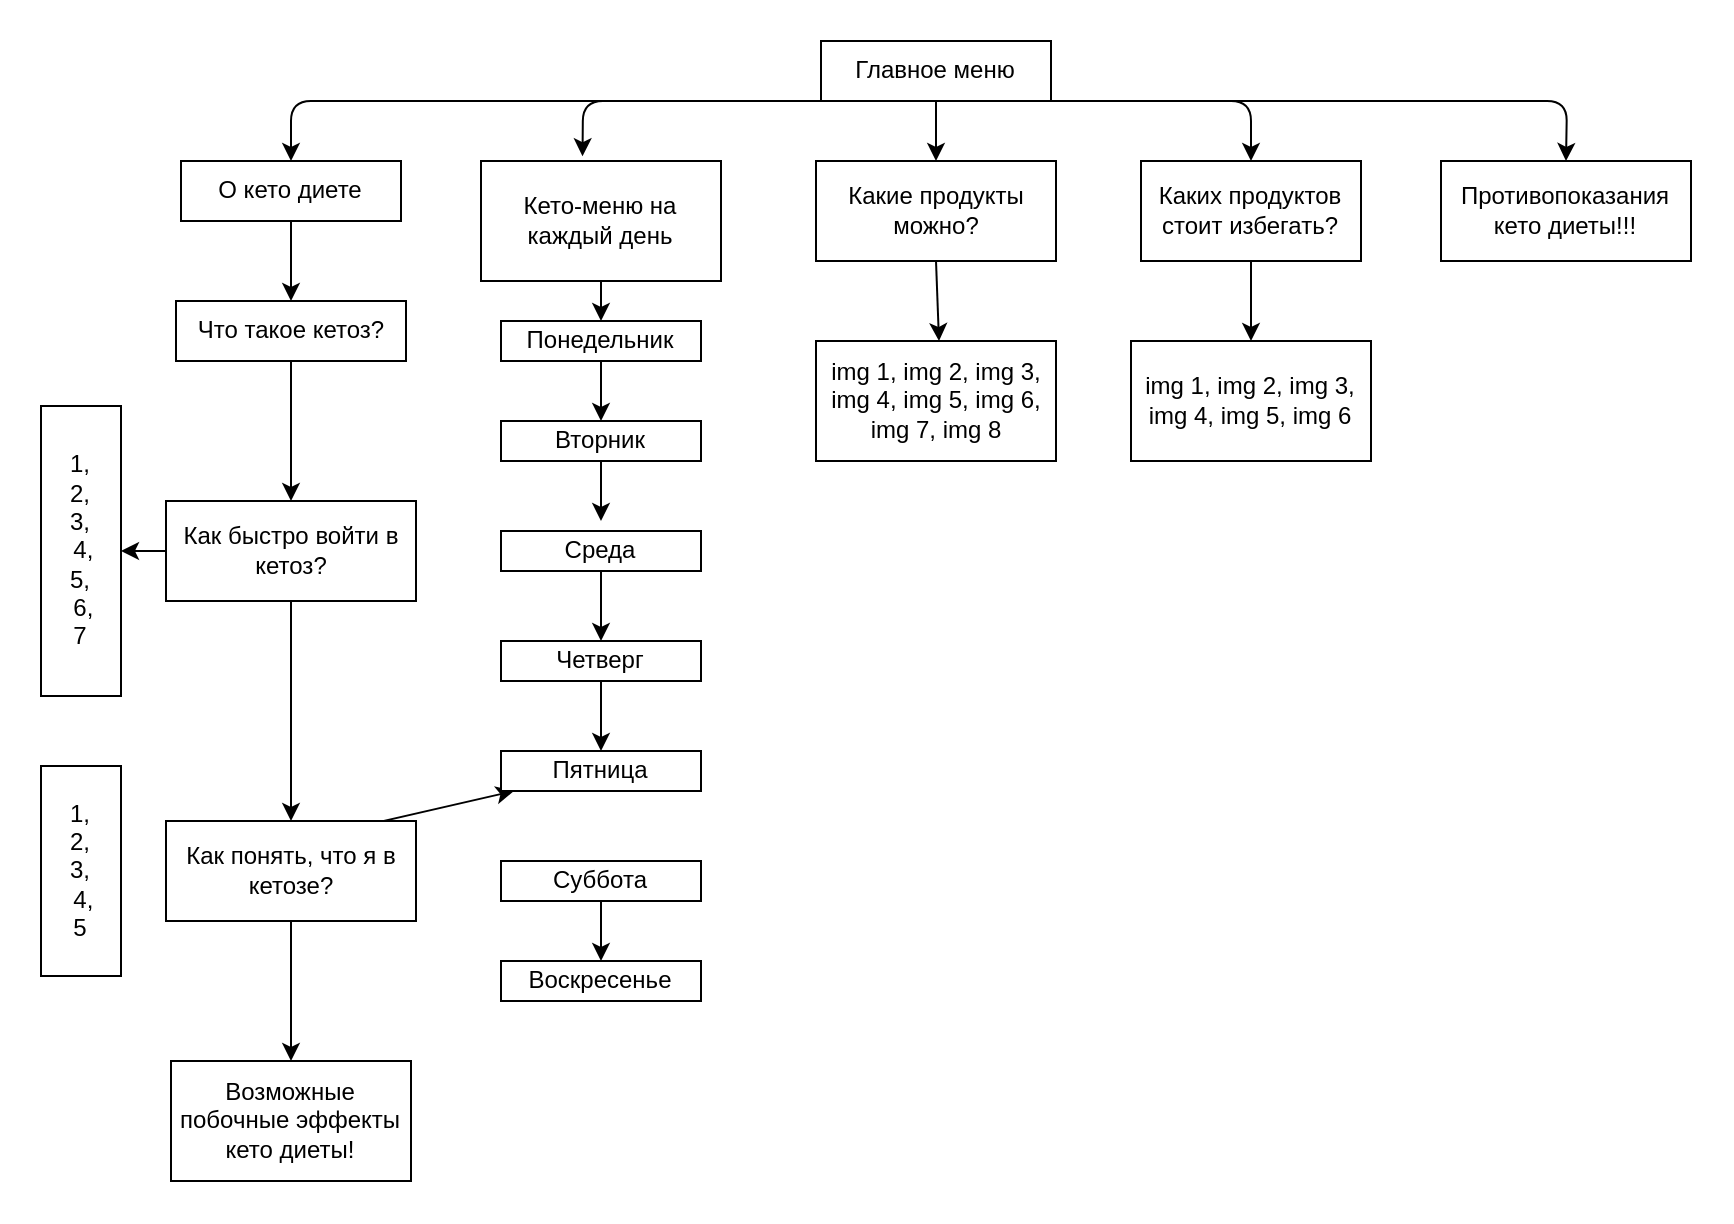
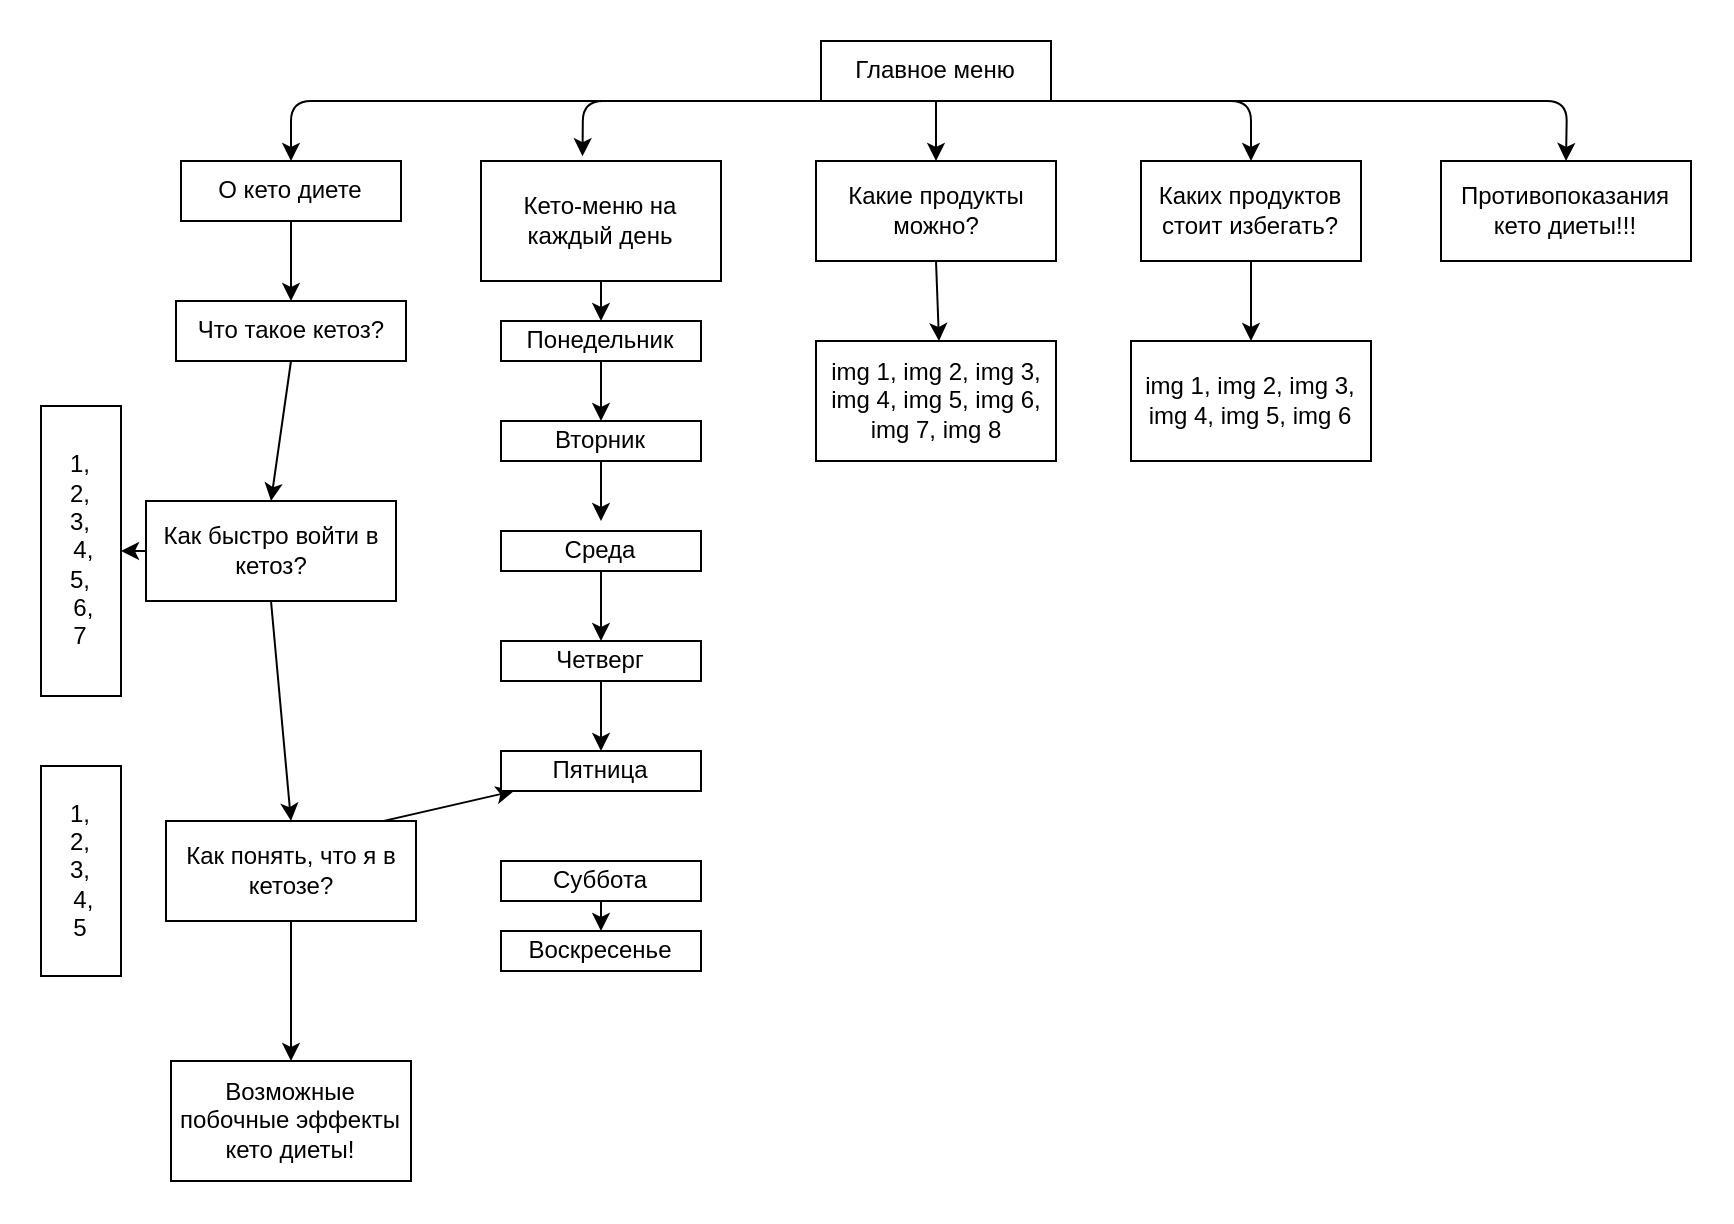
node "Как быстро войти в кетоз?": moved (291, 551) -> (271, 551)
node "Воскресенье": moved (601, 981) -> (601, 951)
